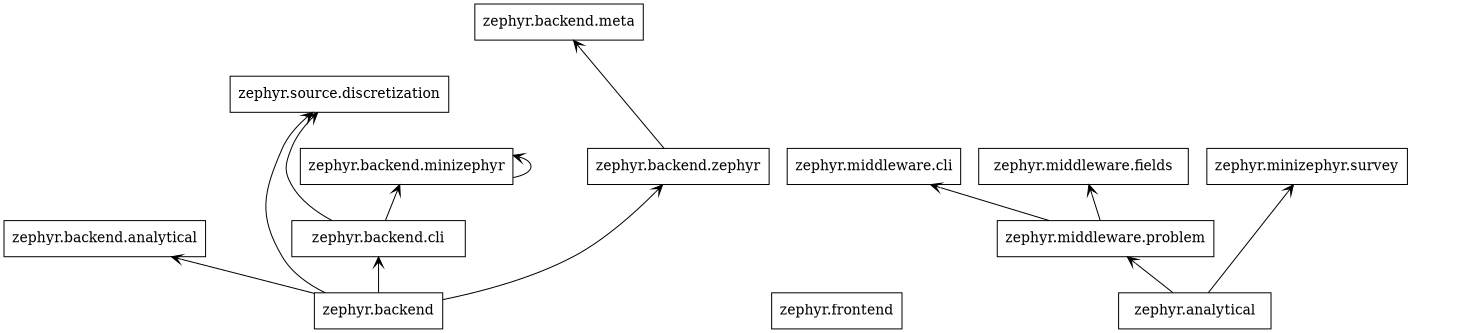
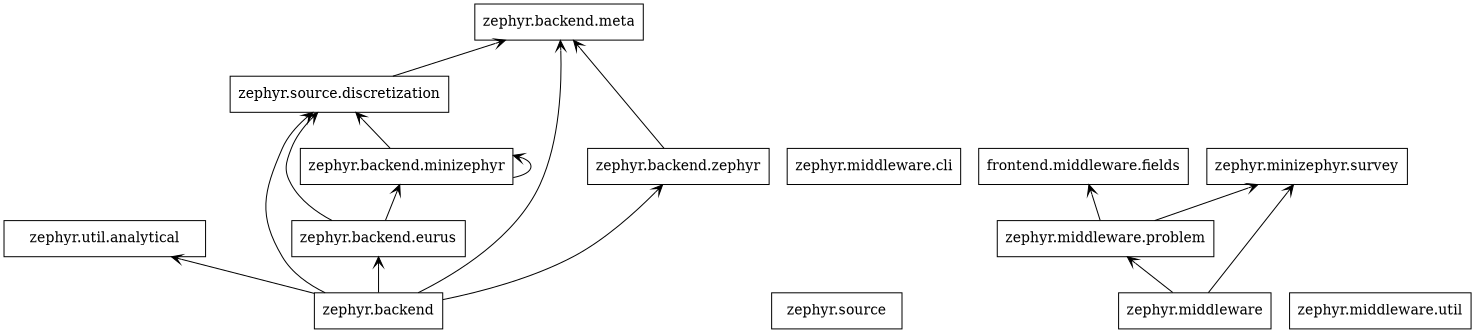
edge "zephyr.source.discretization" -> "zephyr.backend.meta": added
edge "zephyr.backend.minizephyr" -> "zephyr.source.discretization": added
node "zephyr.middleware.fields": label "zephyr.middleware.fields" -> "frontend.middleware.fields"
edge "zephyr.backend" -> "zephyr.backend.meta": added
edge "zephyr.middleware.problem" -> "zephyr.middleware.cli": now "zephyr.middleware.problem" -> "zephyr.minizephyr.survey"
node "zephyr.backend.analytical": label "zephyr.backend.analytical" -> "zephyr.util.analytical"
node "zephyr.backend.cli": label "zephyr.backend.cli" -> "zephyr.backend.eurus"
node "zephyr.frontend": label "zephyr.frontend" -> "zephyr.source"
node "zephyr.analytical": label "zephyr.analytical" -> "zephyr.middleware"
node "zephyr.middleware.util": added
